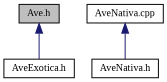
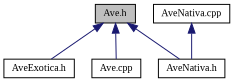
edge "AveNativa.h" -> "Ave.h": added
node "Ave.cpp": added
